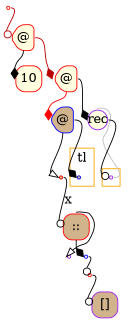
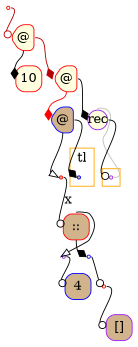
node "4": added
